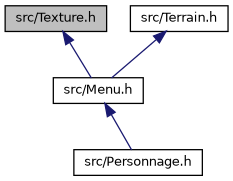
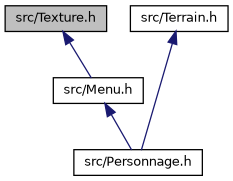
edge "src/Menu.h" -> "src/Terrain.h": now "src/Personnage.h" -> "src/Terrain.h"
